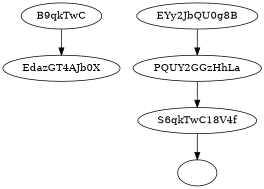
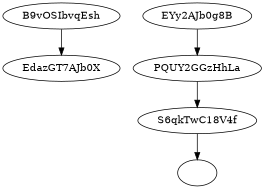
node "B9qkTwC": label "B9qkTwC" -> "B9vOSIbvqEsh"
node "EYy2JbQU0g8B": label "EYy2JbQU0g8B" -> "EYy2AJb0g8B"
node "EdazGT4AJb0X": label "EdazGT4AJb0X" -> "EdazGT7AJb0X"
